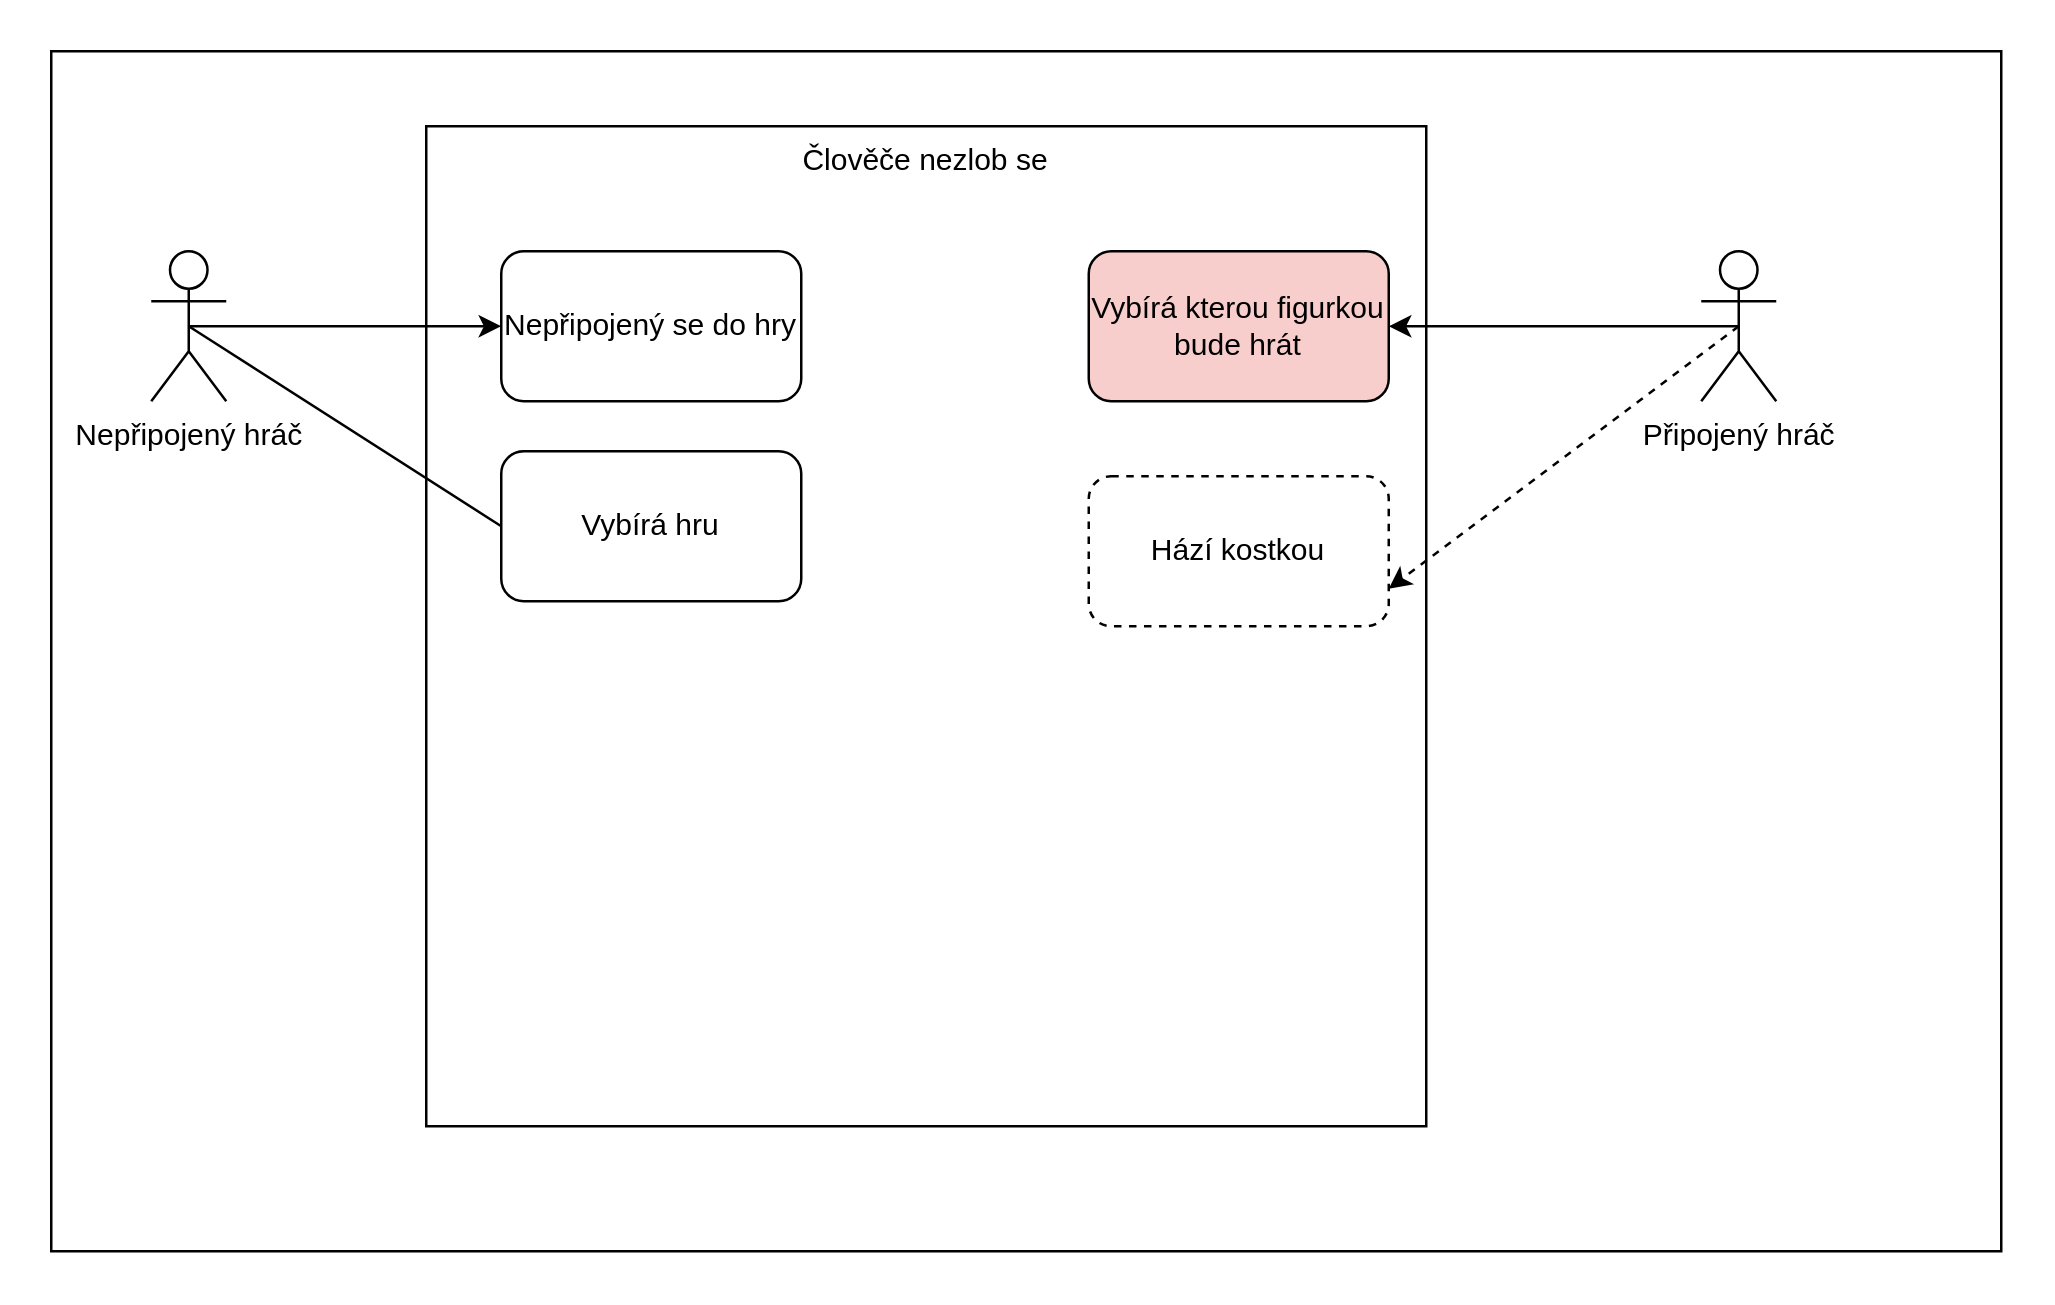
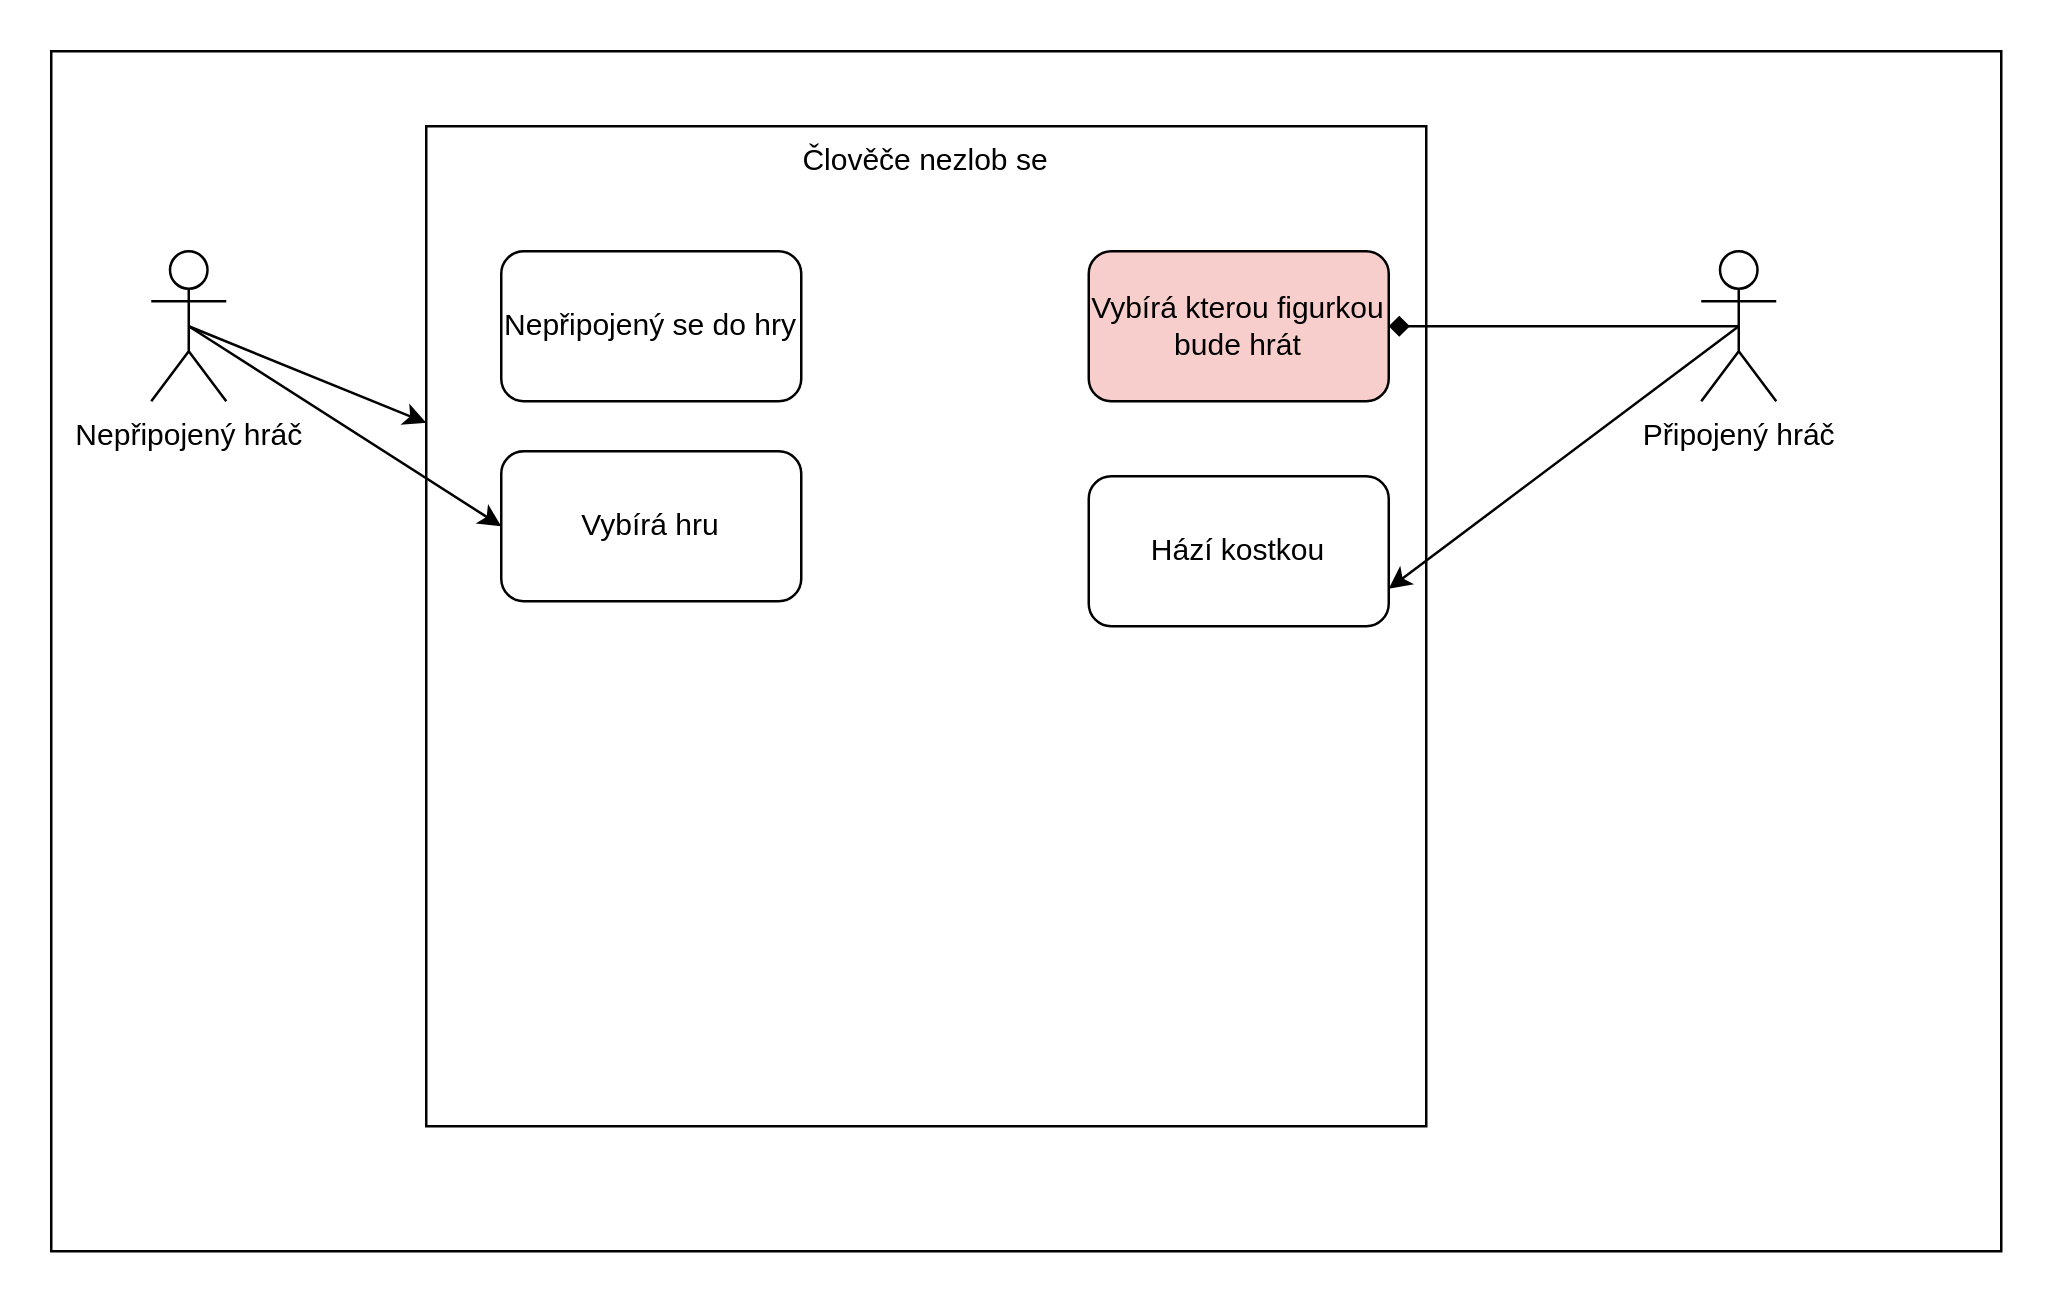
edge "Nepřipojený hráč" -> "Nepřipojený se do hry": now "Nepřipojený hráč" -> "Člověče nezlob se"
edge "Připojený hráč" -> "Vybírá kterou figurkou bude hrát": arrowhead classic -> diamond
edge "Připojený hráč" -> "Hází kostkou": style dashed -> solid
edge "Nepřipojený hráč" -- "Vybírá hru": arrowhead none -> classic
node "Hází kostkou": style dashed -> solid
